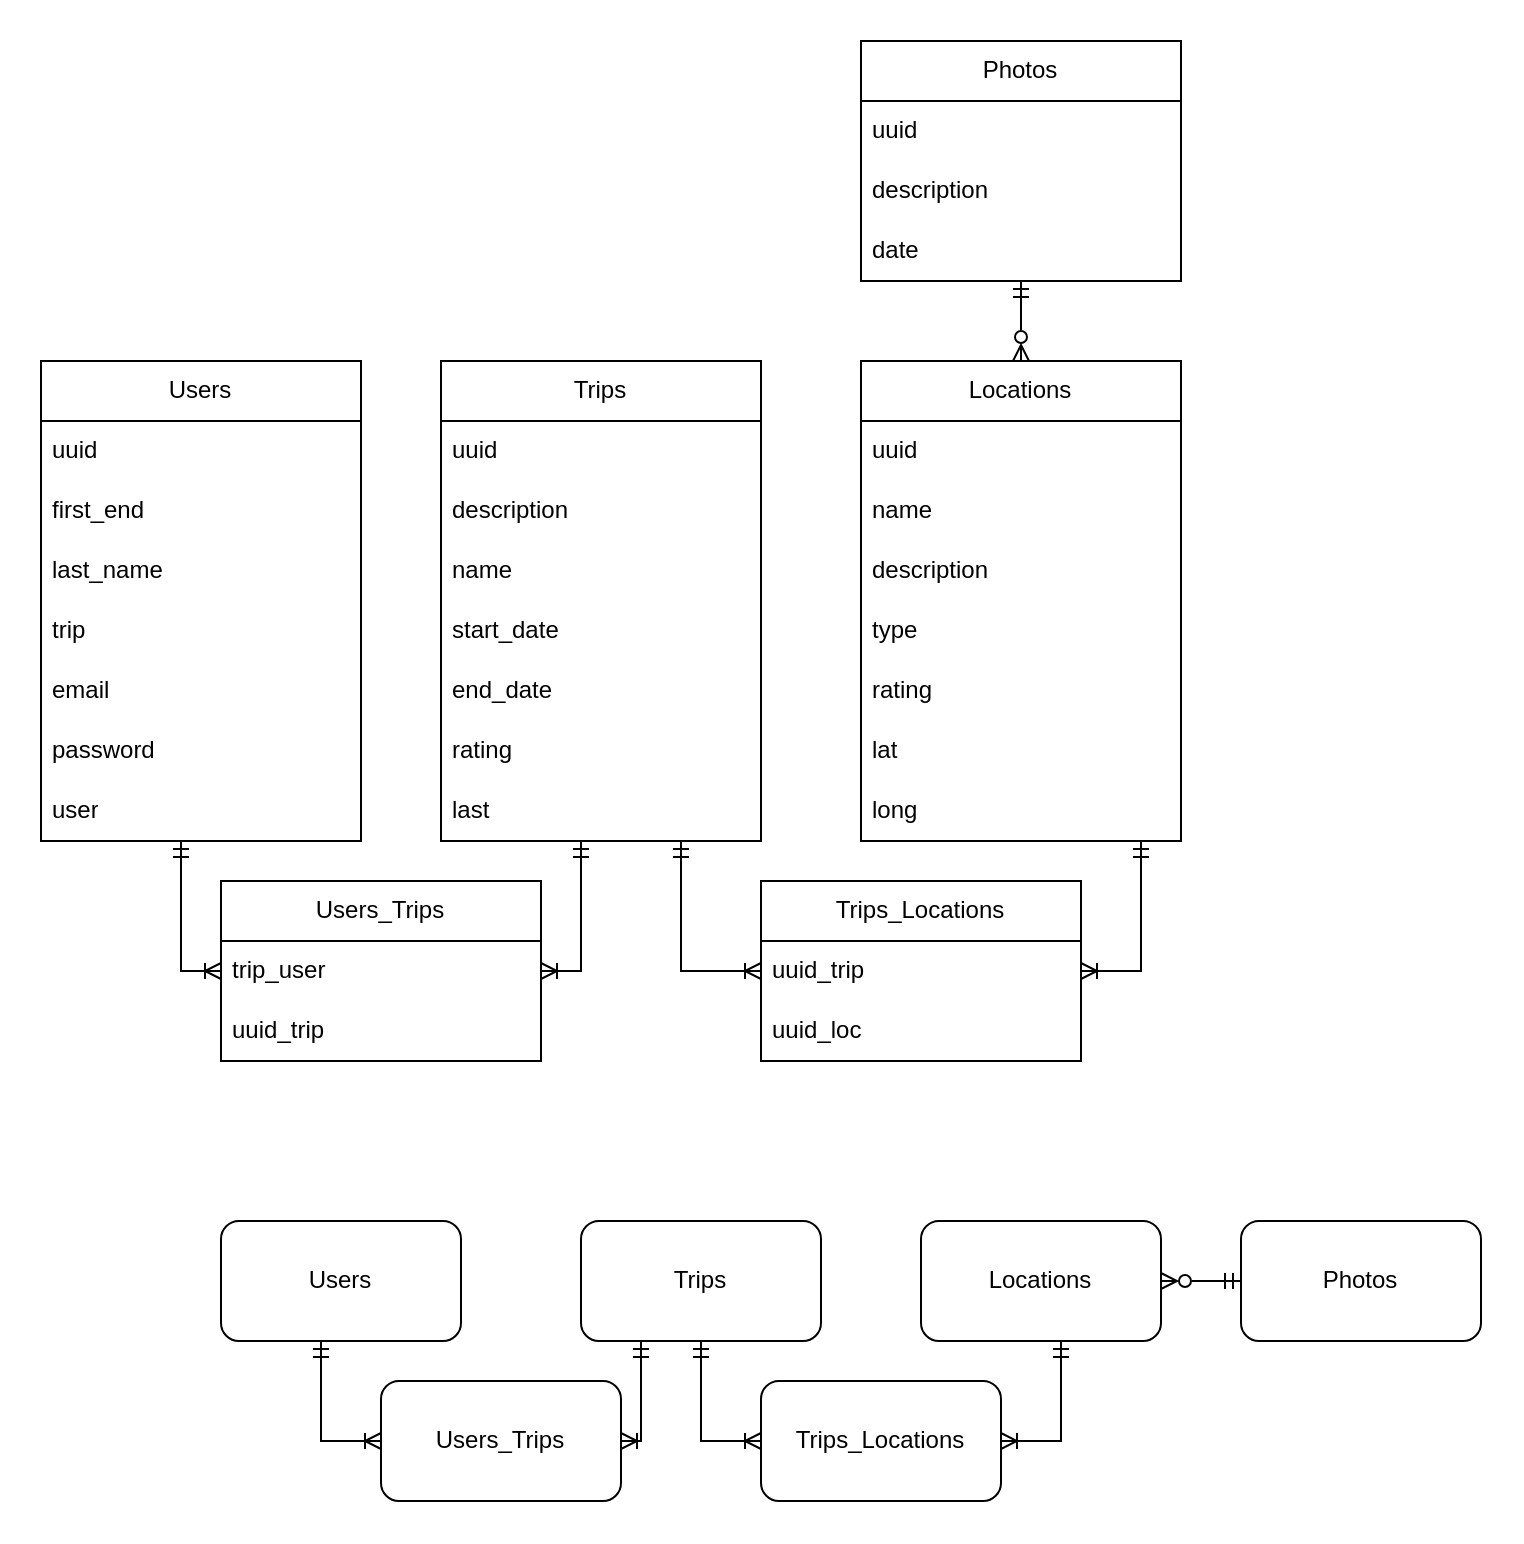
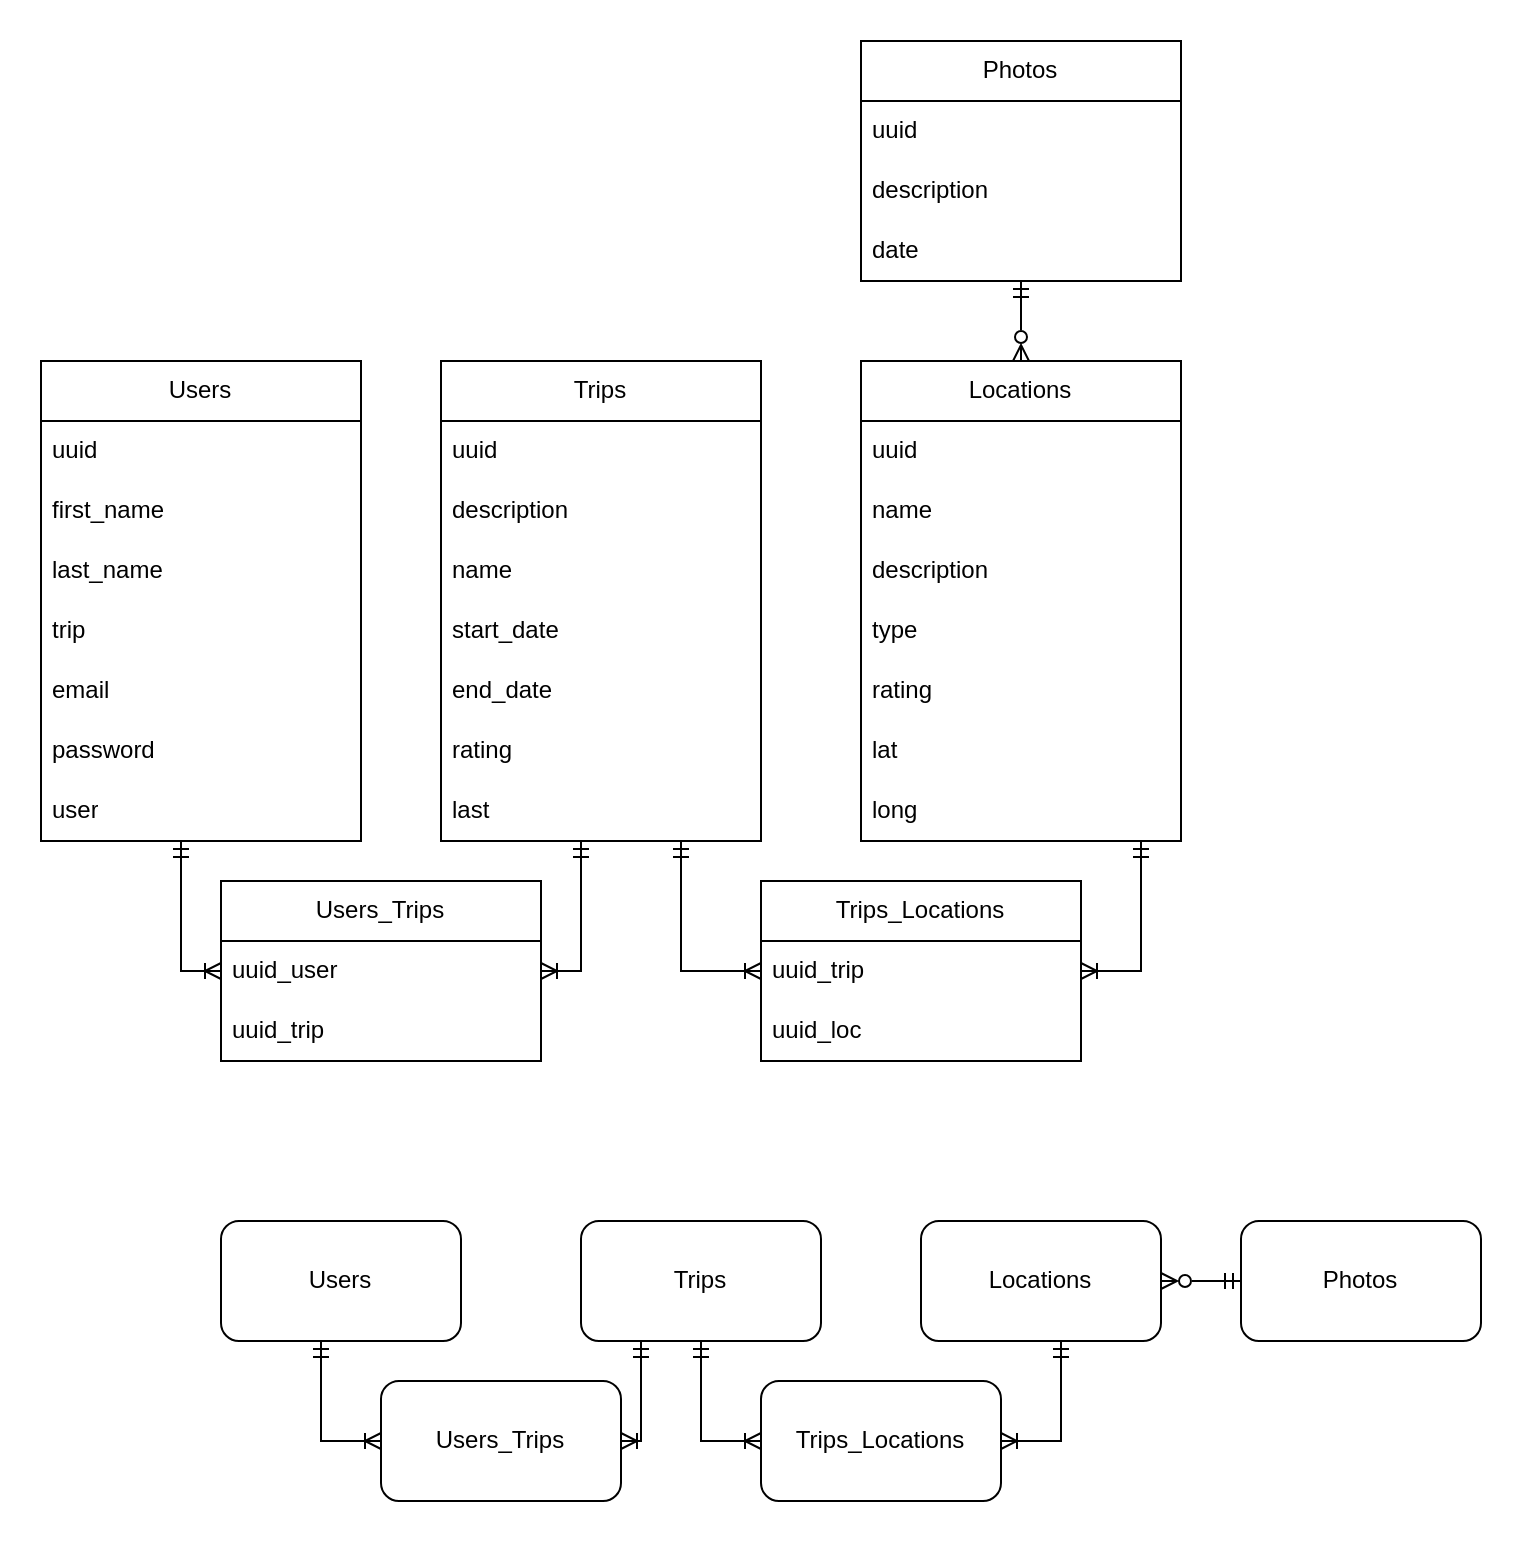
node "first_end": label "first_end" -> "first_name"
node "trip_user": label "trip_user" -> "uuid_user"
